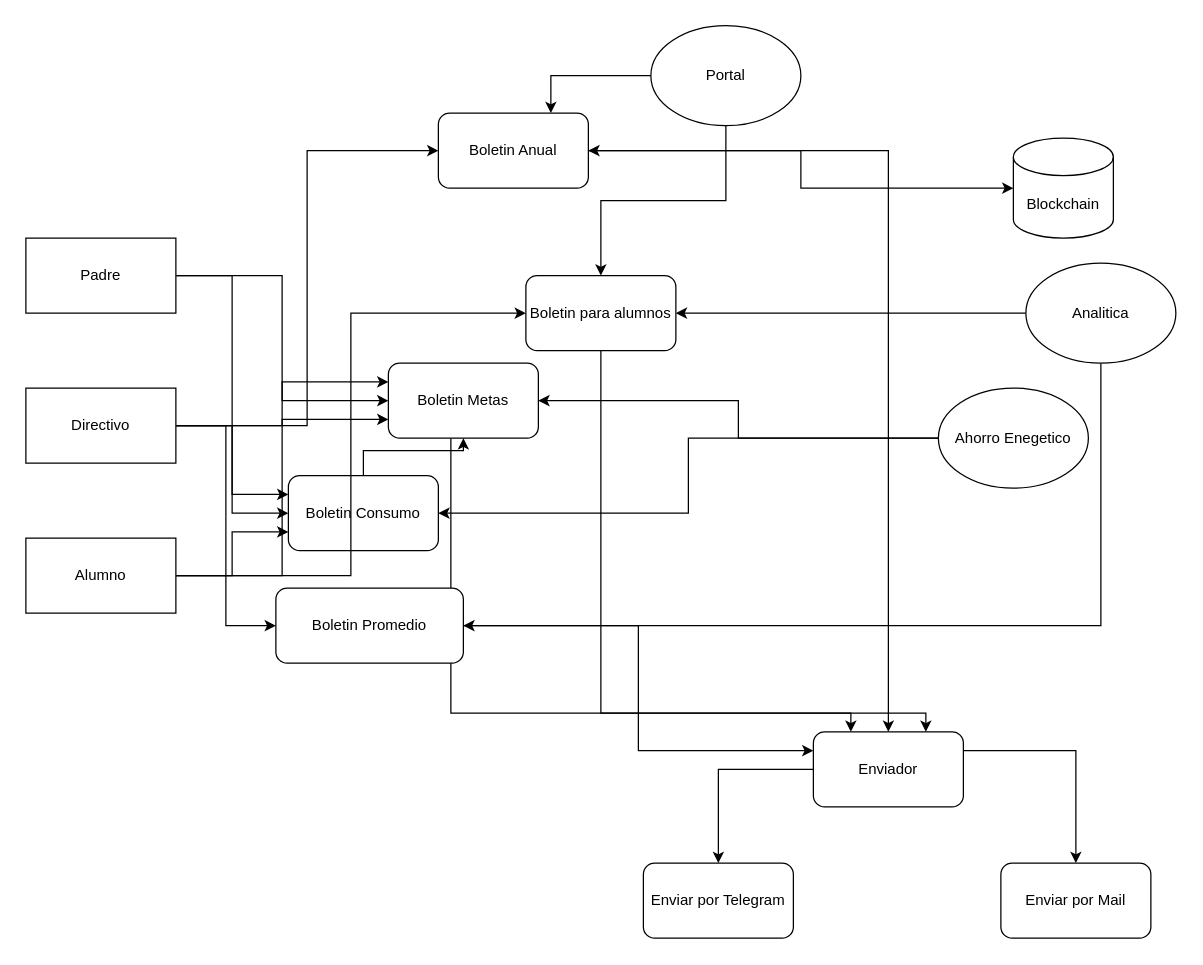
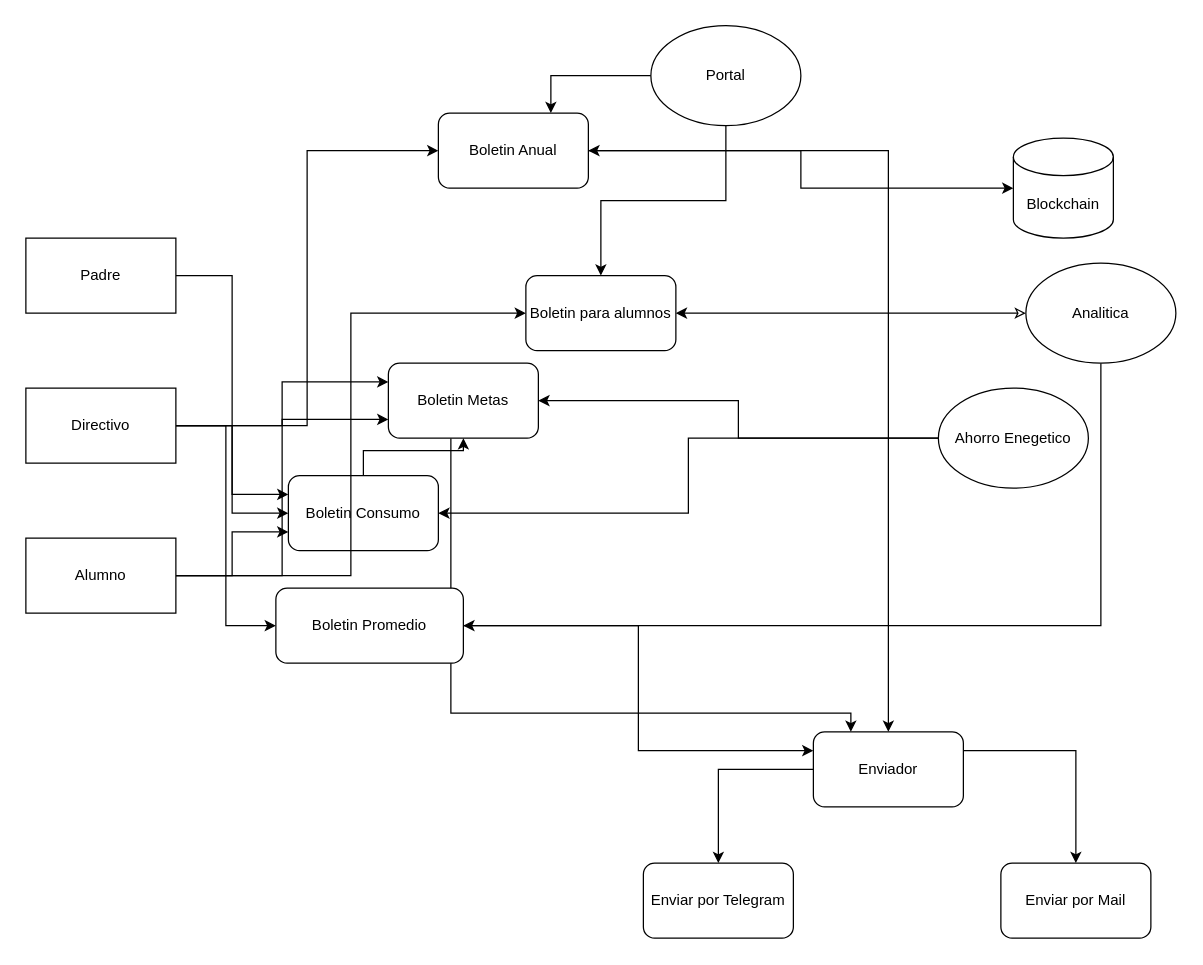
edge "Padre" -> "Boletin Metas": removed
edge "Analitica" -> "Boletin para alumnos": arrowhead none -> classic
edge "Boletin para alumnos" -> "Enviador": removed
